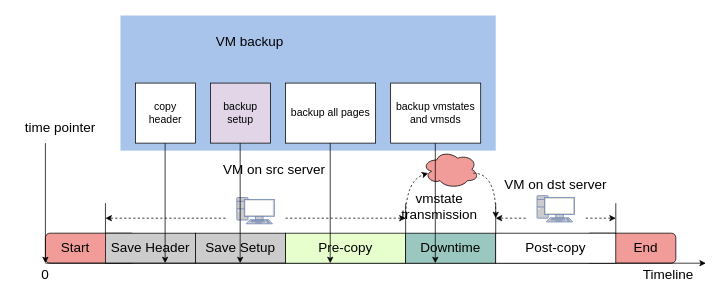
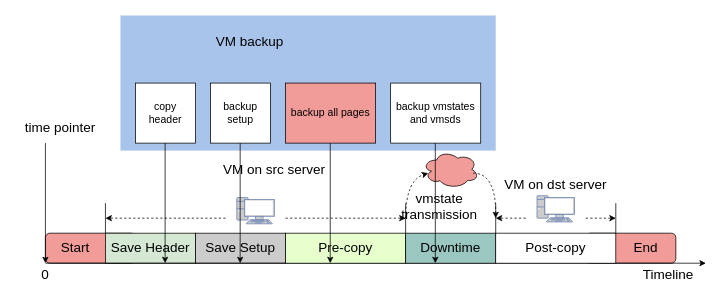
node "backup setup": fillcolor #e1d5e7 -> #ffffff
node "backup all pages": fillcolor #ffffff -> #f19c99
node "Save Header": fillcolor #cccccc -> #d5e8d4
